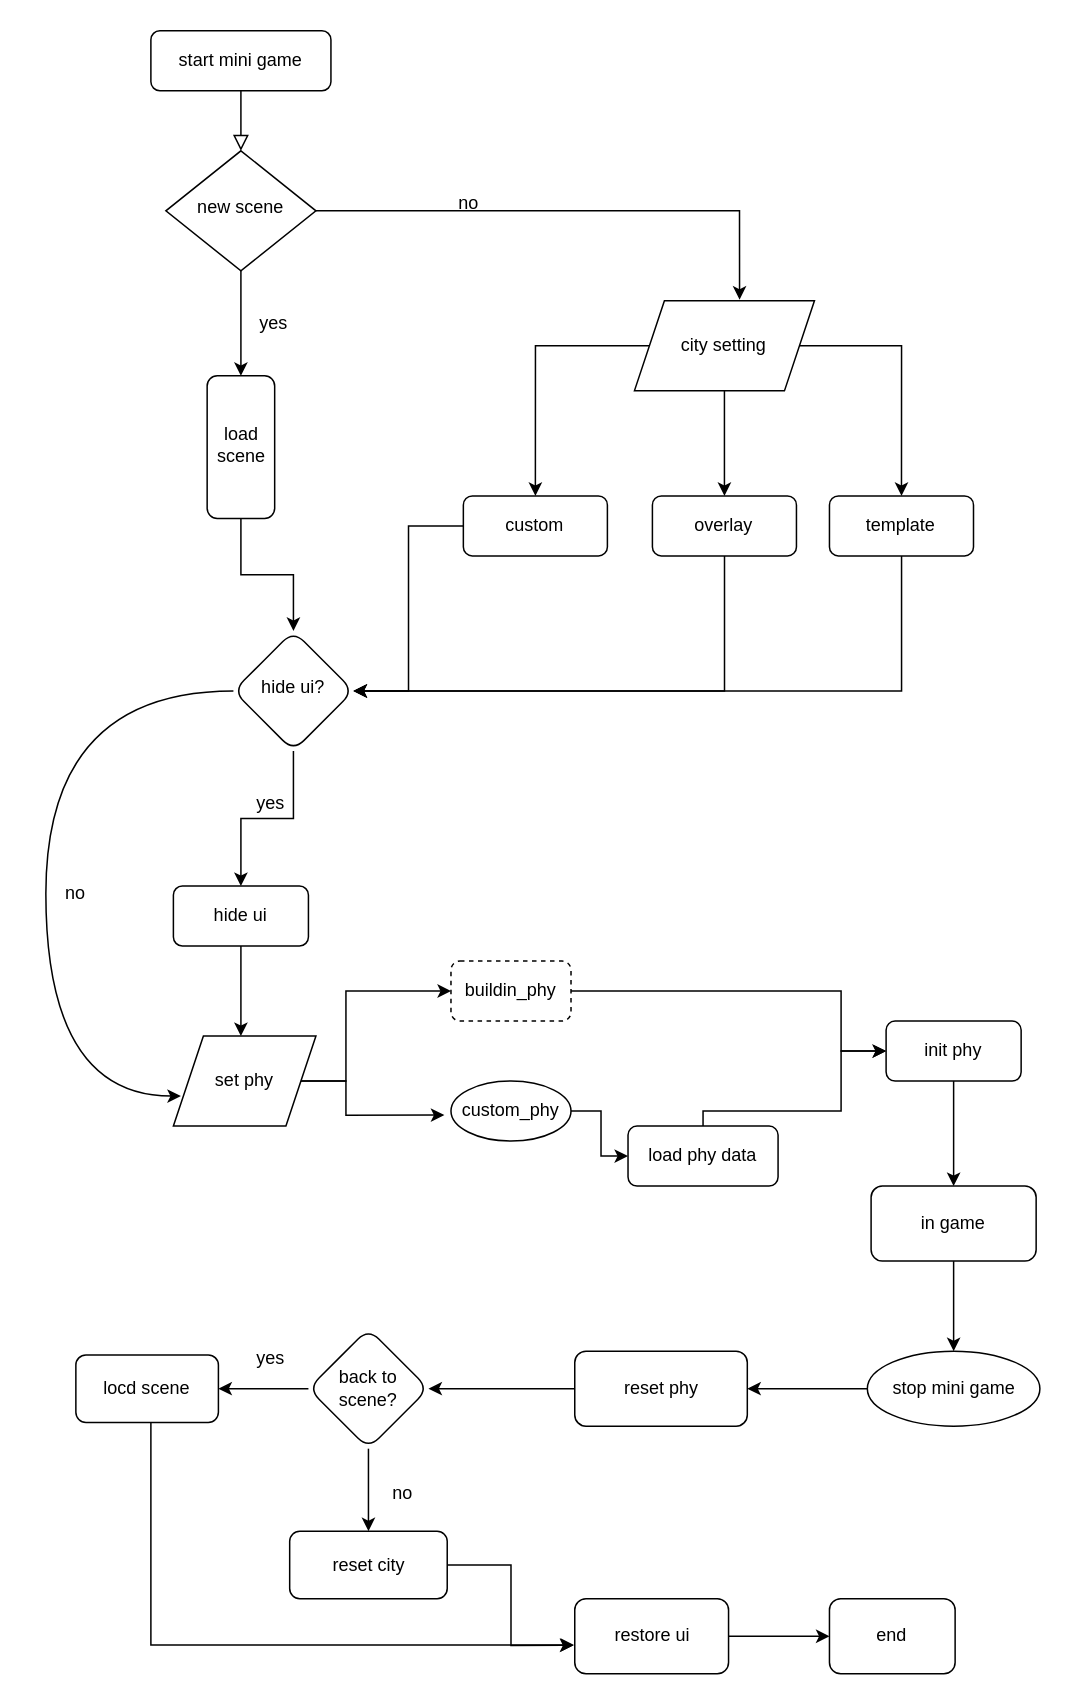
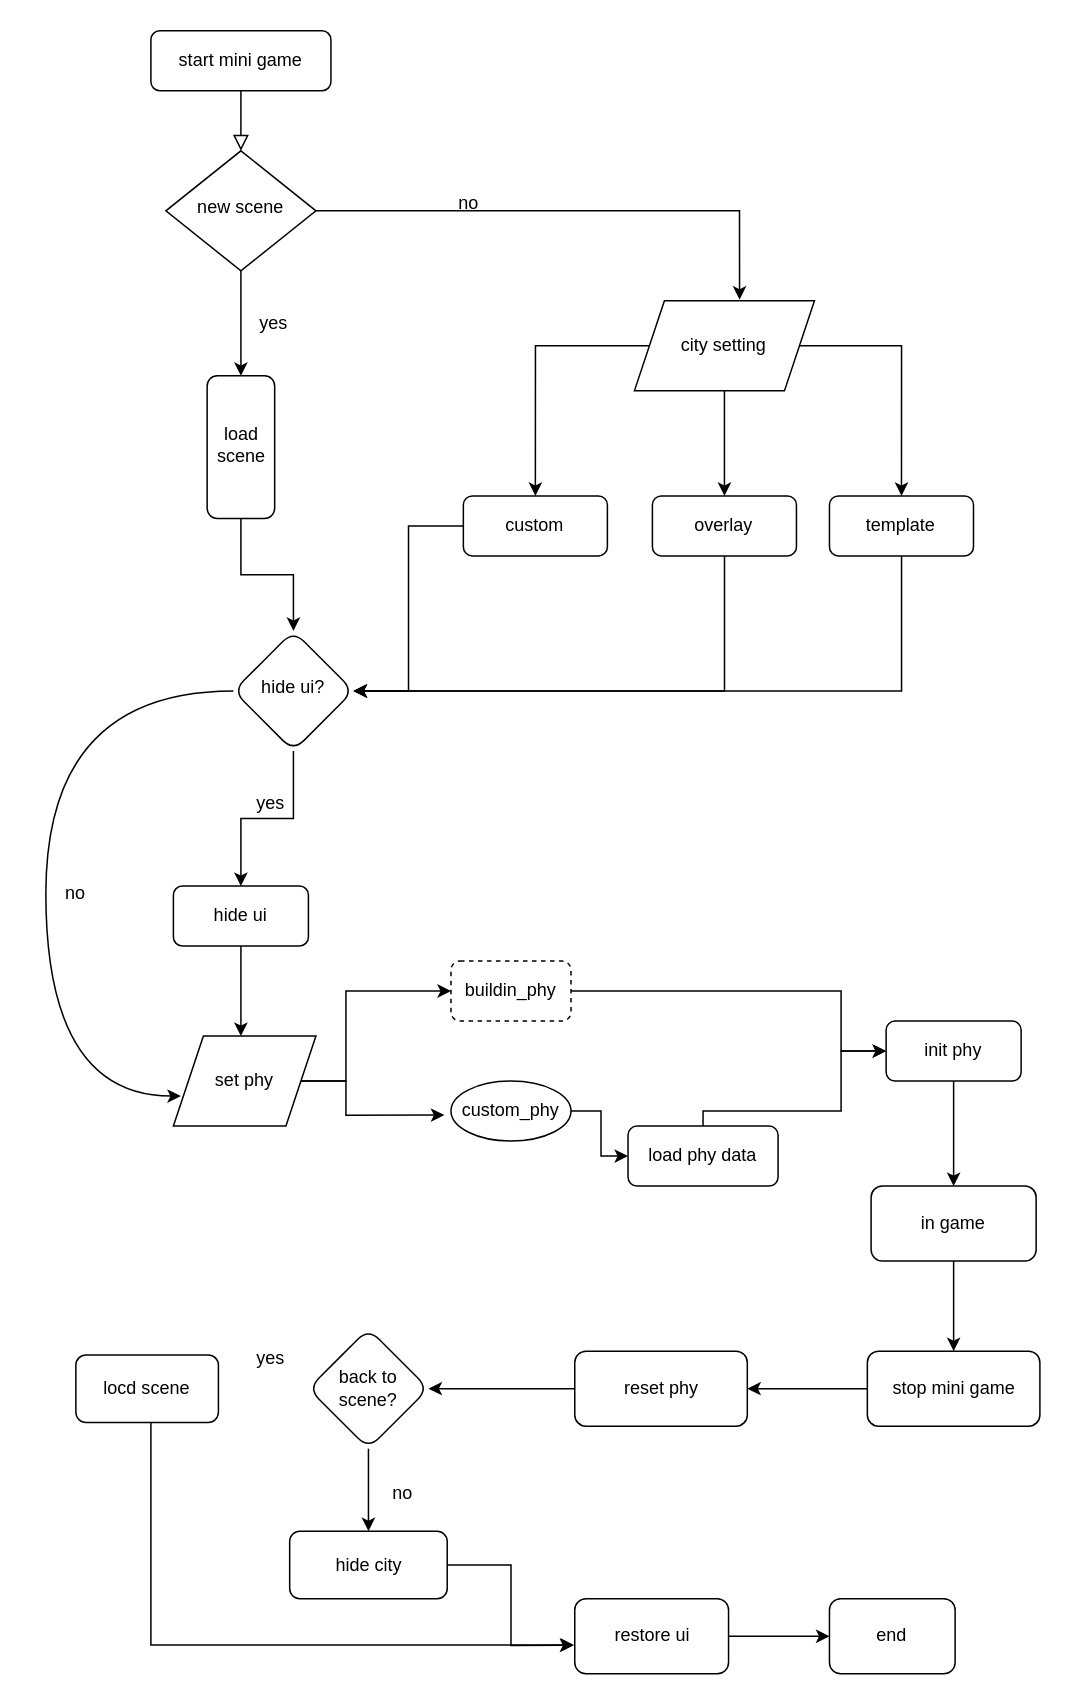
edge "back to scene?" -> "locd scene": removed
node "stop mini game": shape ellipse -> rounded rectangle
node "reset city": label "reset city" -> "hide city"
